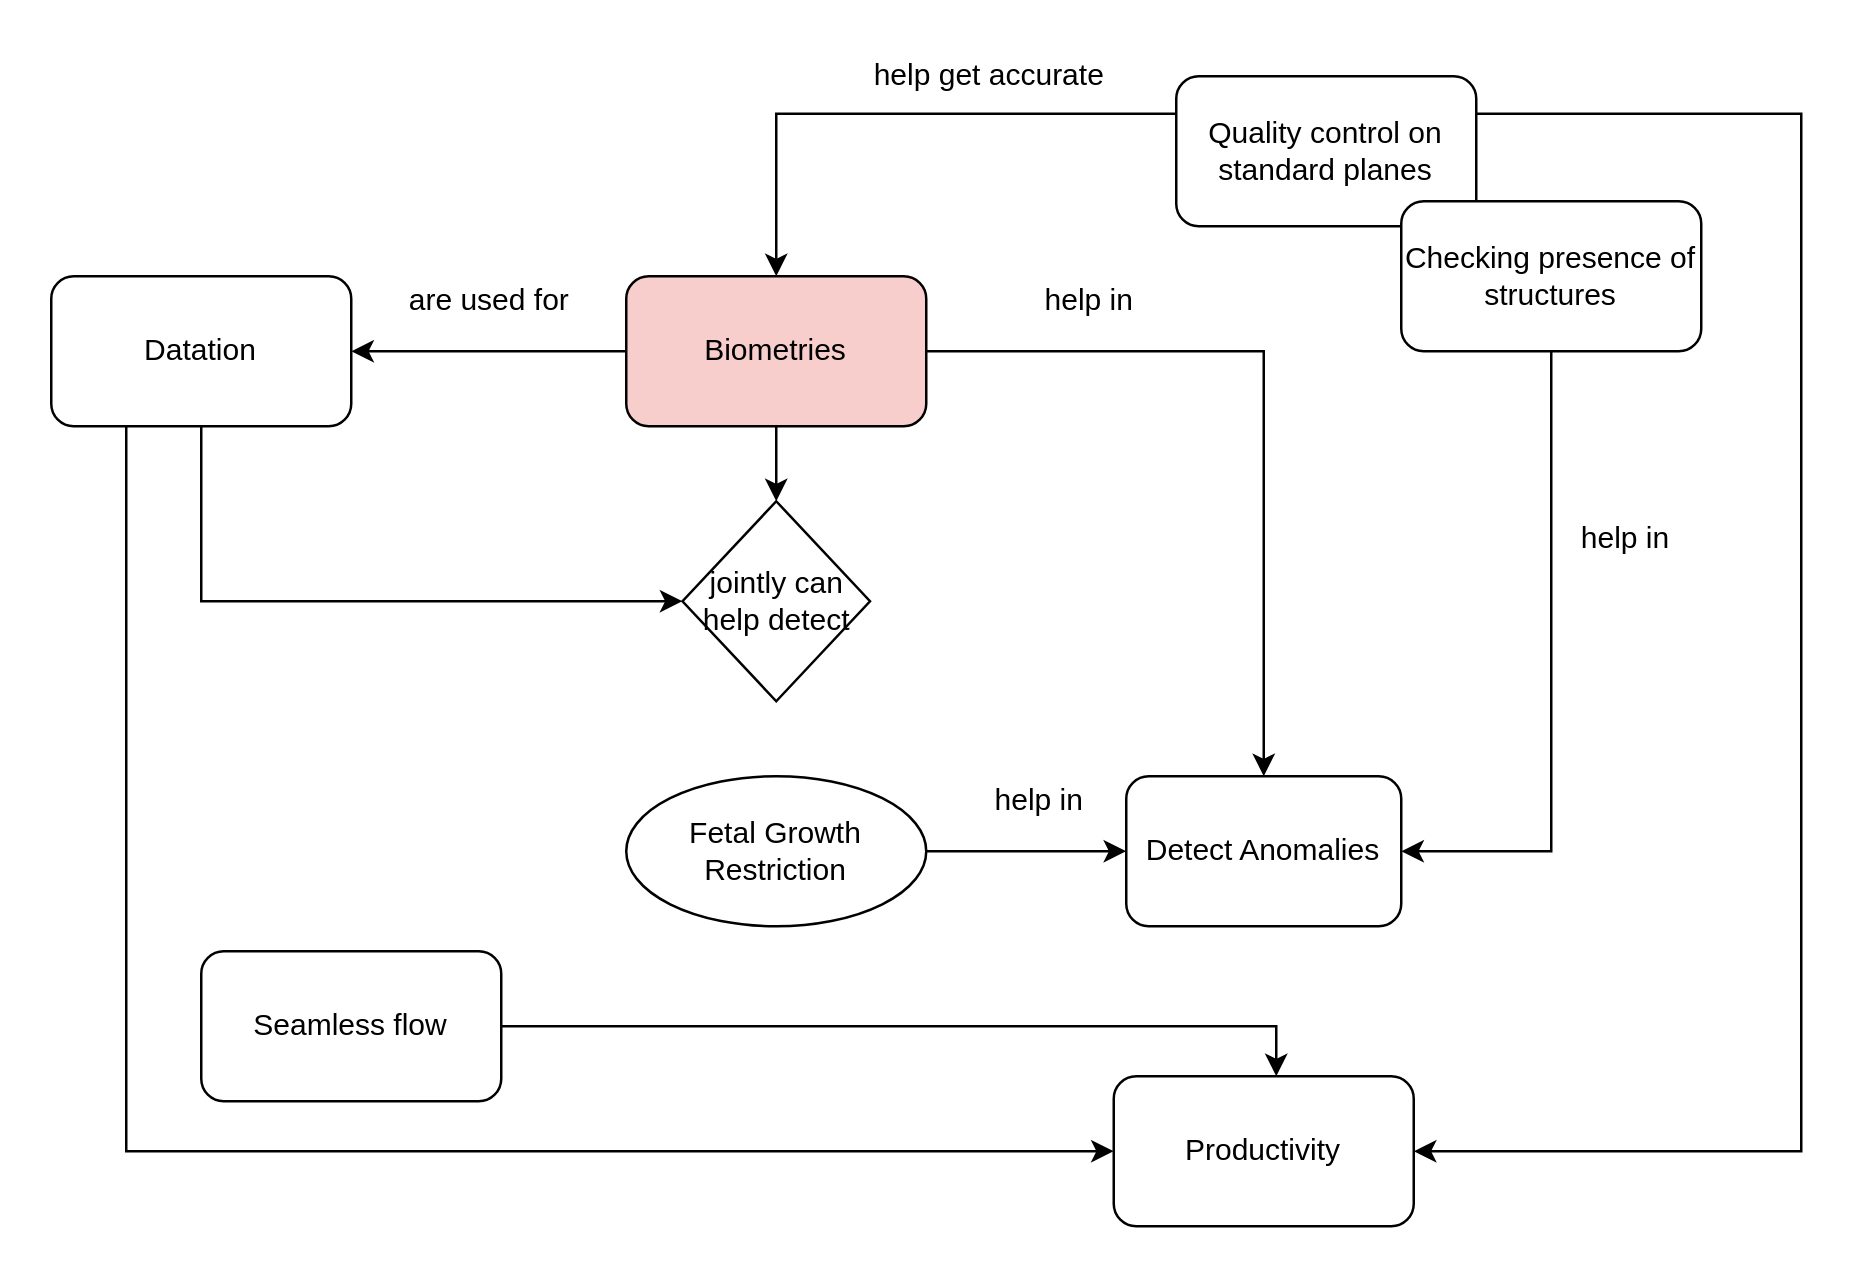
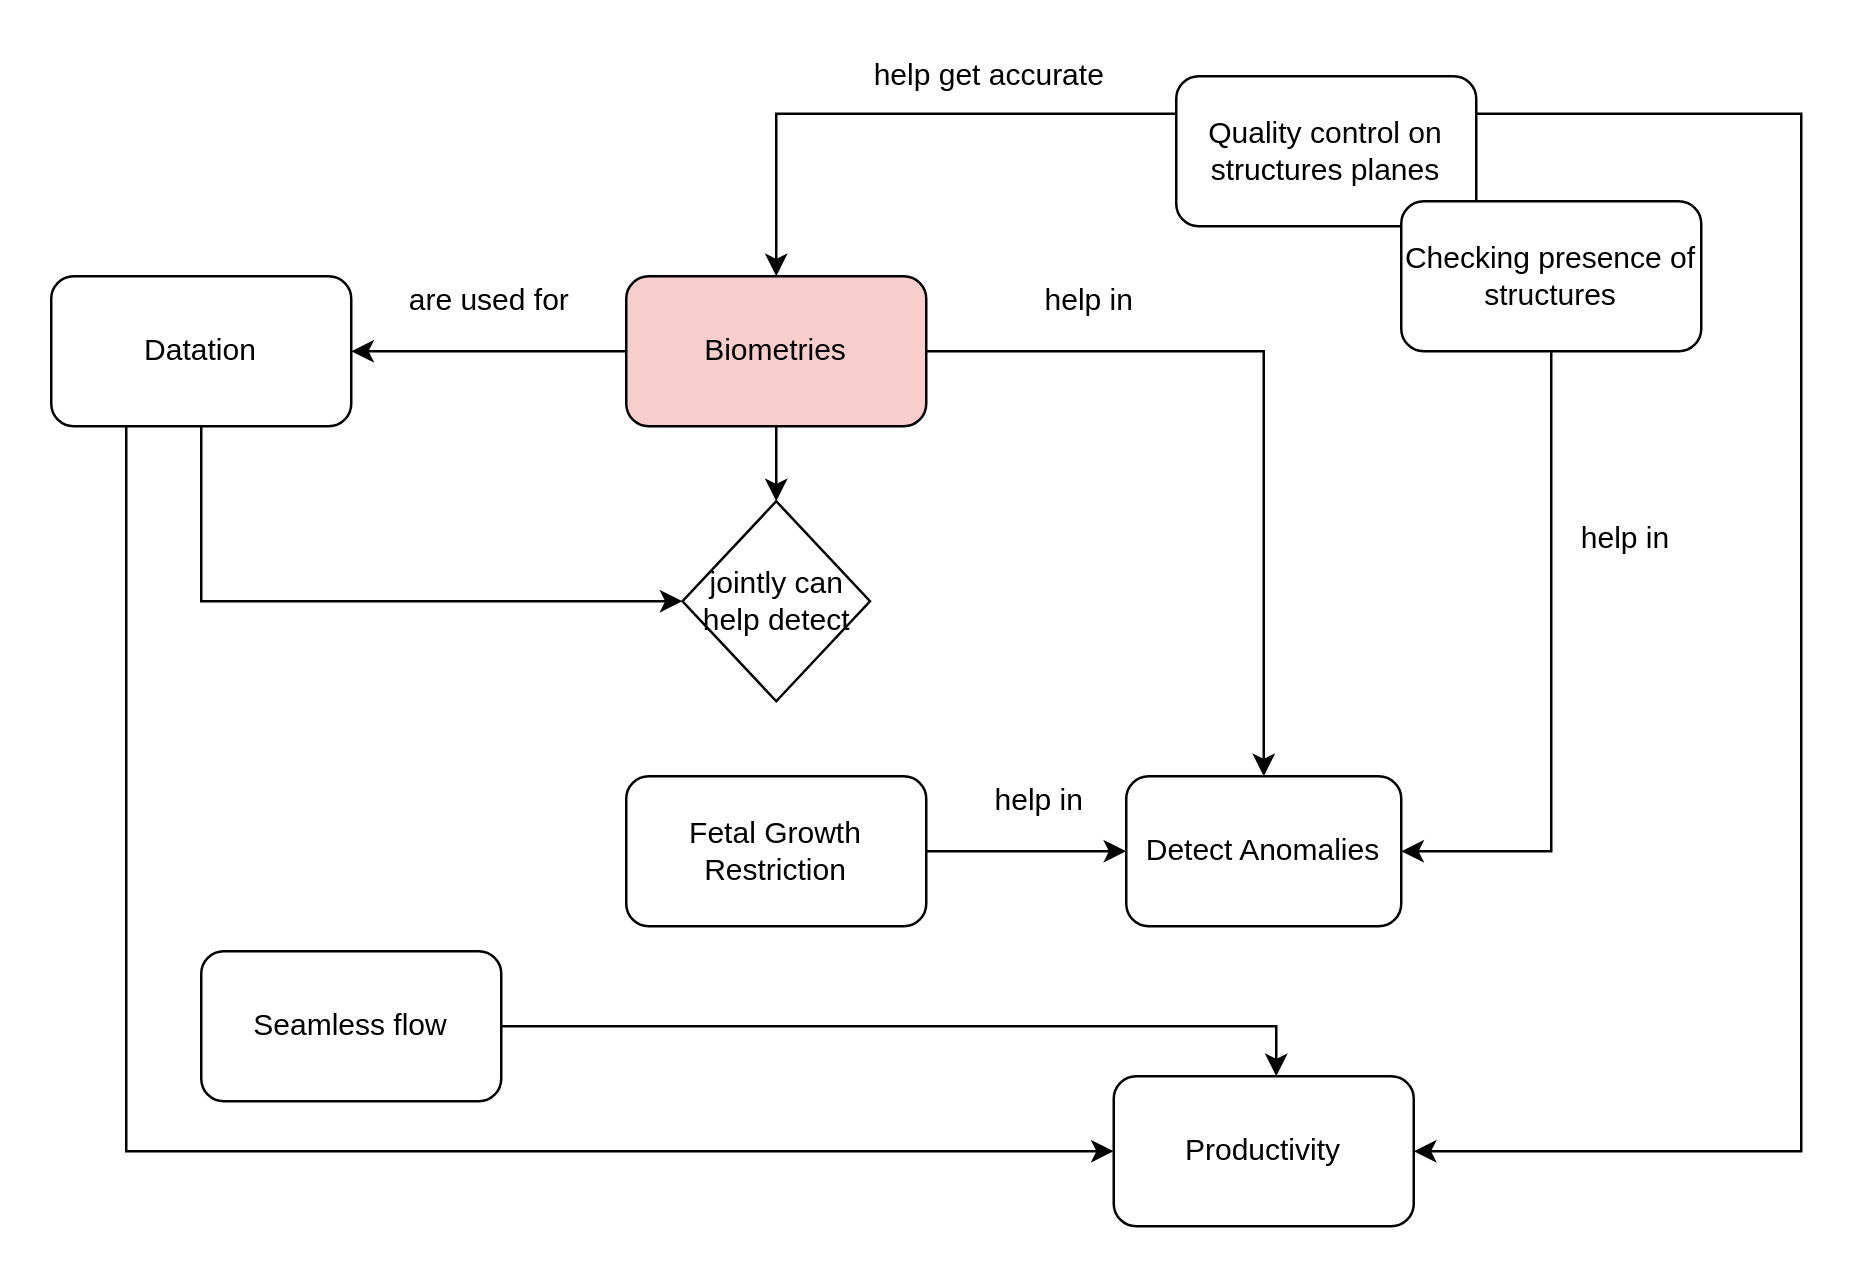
node "Quality control on standard planes": label "Quality control on standard planes" -> "Quality control on structures planes"
node "Fetal Growth Restriction": shape ellipse -> rounded rectangle
